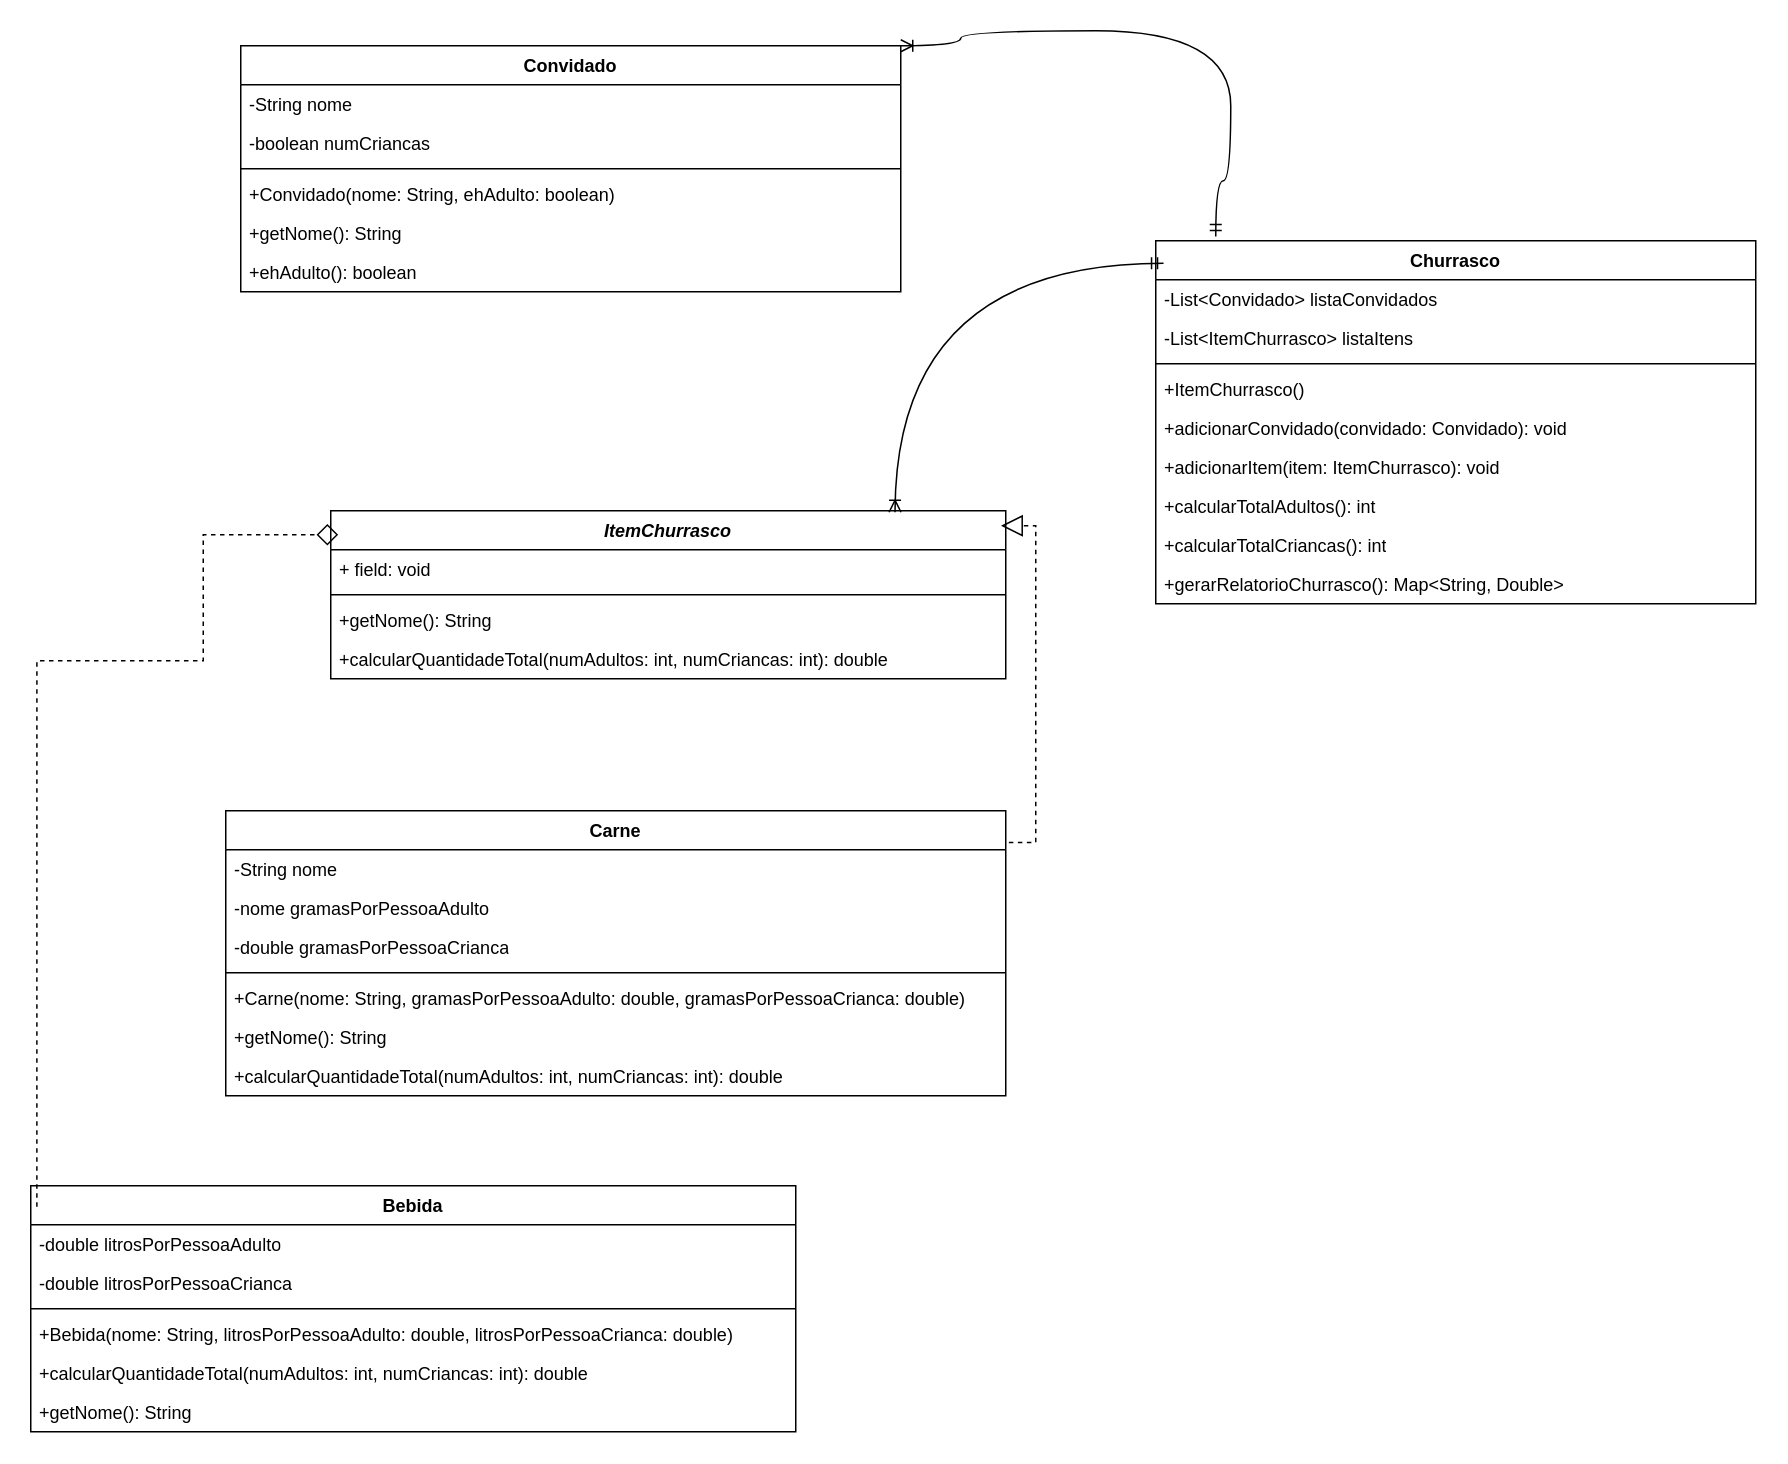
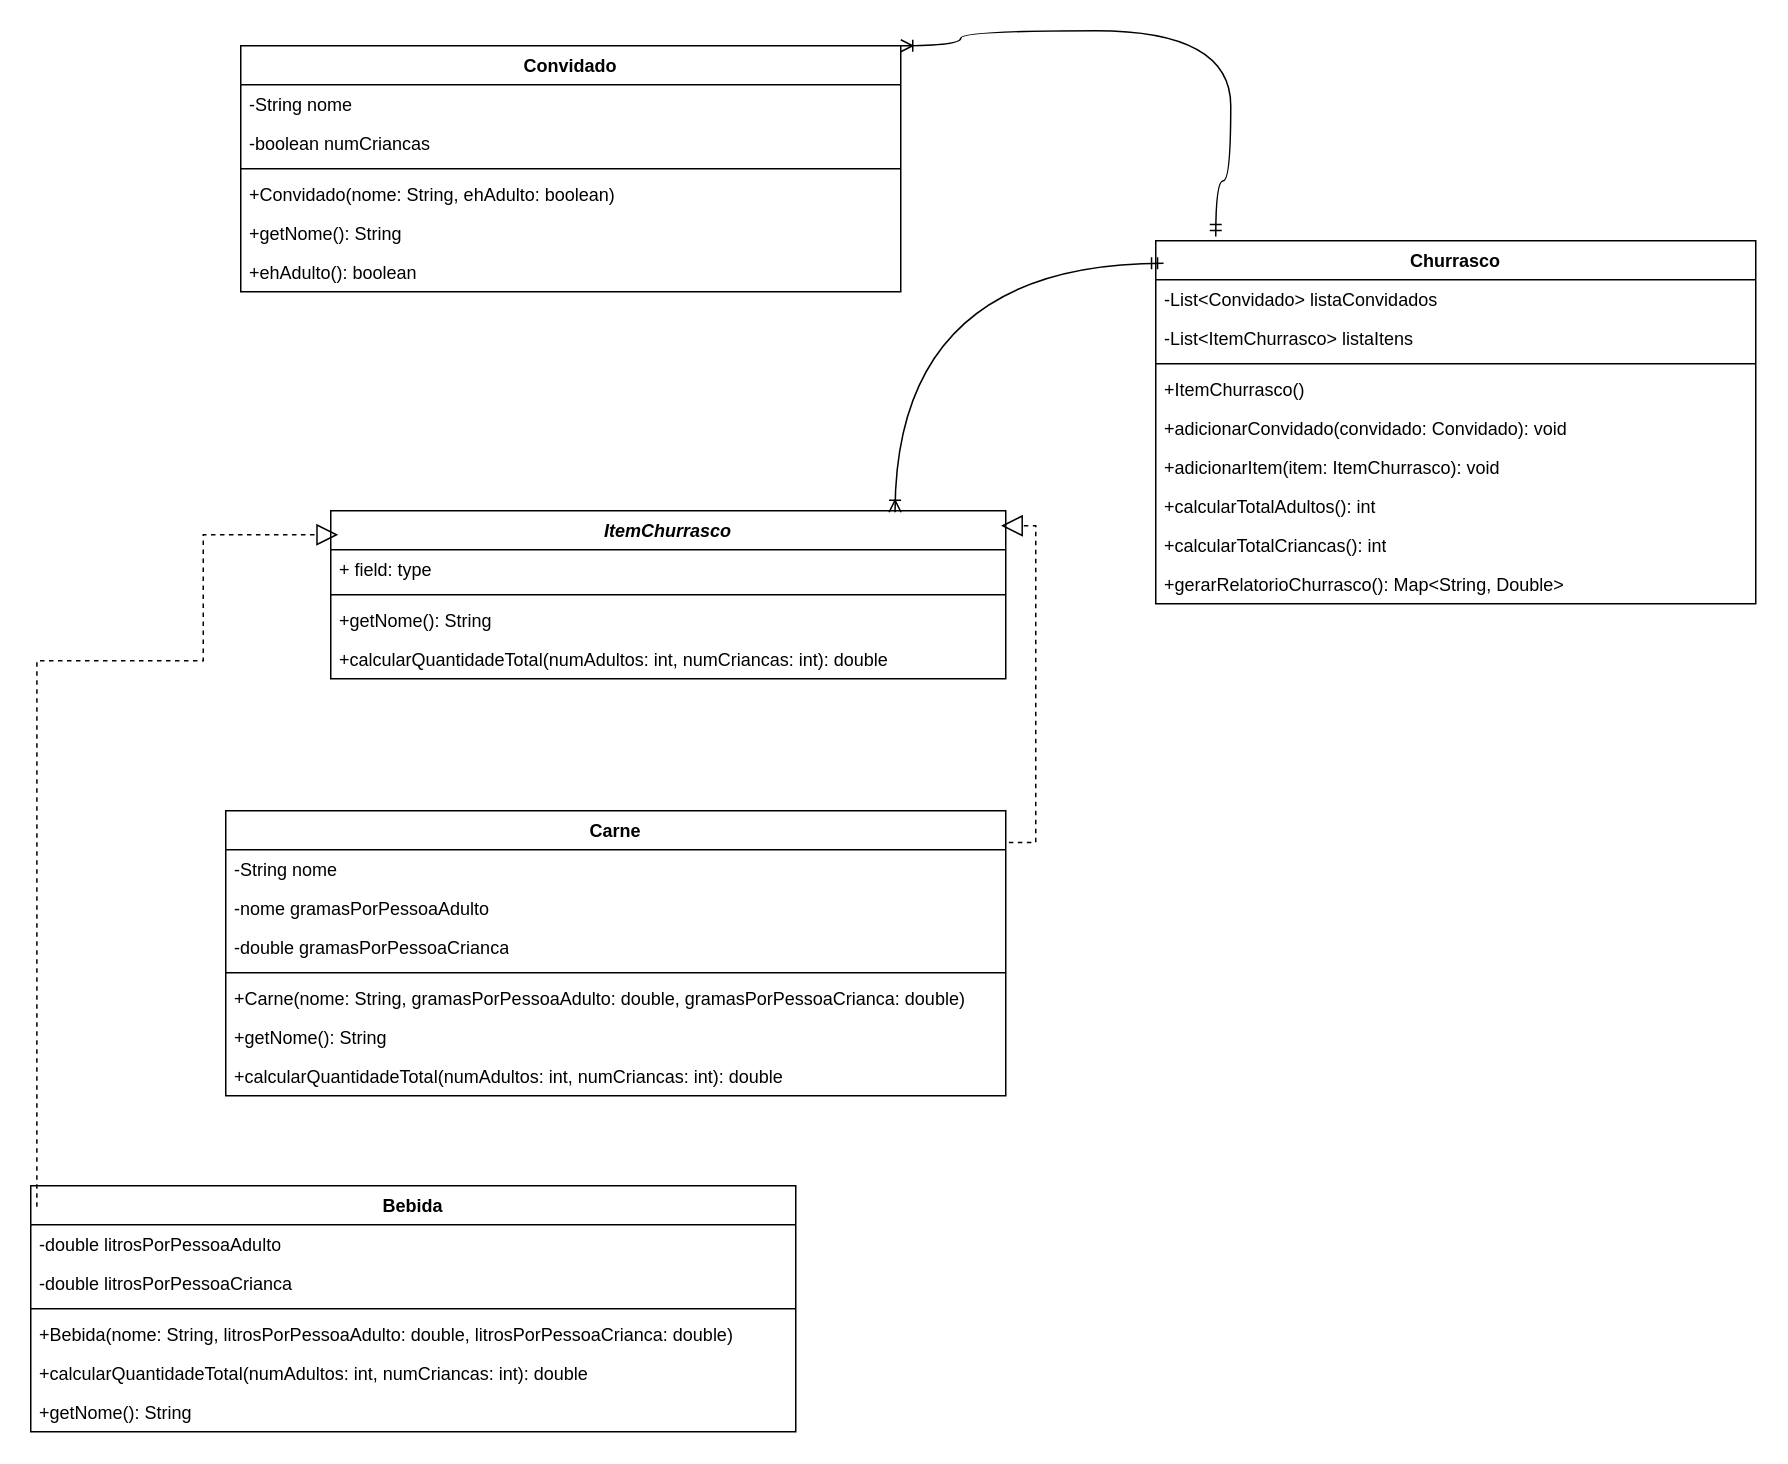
edge "Bebida" -> "ItemChurrasco": arrowhead diamond -> block
node "+ field: void": label "+ field: void" -> "+ field: type"
